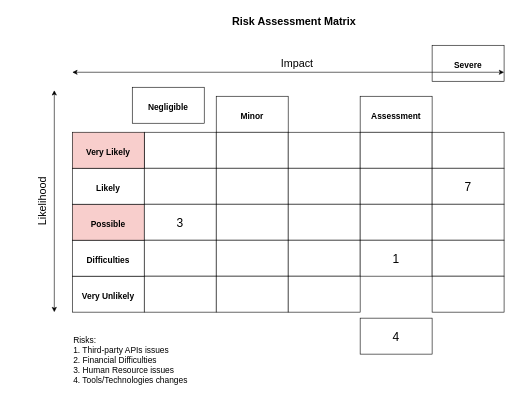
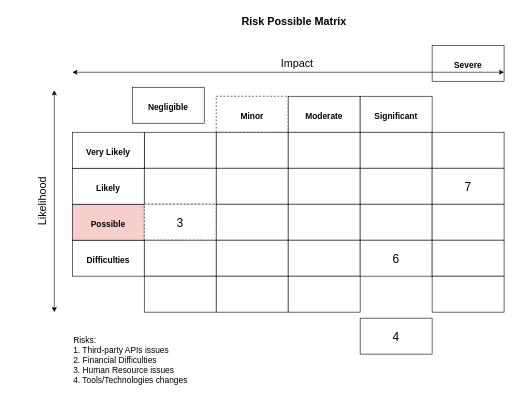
node "Risk Assessment Matrix": label "Risk Assessment Matrix" -> "Risk Possible Matrix"
node "Minor": style solid -> dashed
node "Moderate": added
node "Assessment": label "Assessment" -> "Significant"
node "Very Likely": fillcolor #f8cecc -> #ffffff
node "3": style solid -> dashed
node "1": label "1" -> "6"
node "Very Unlikely": removed
